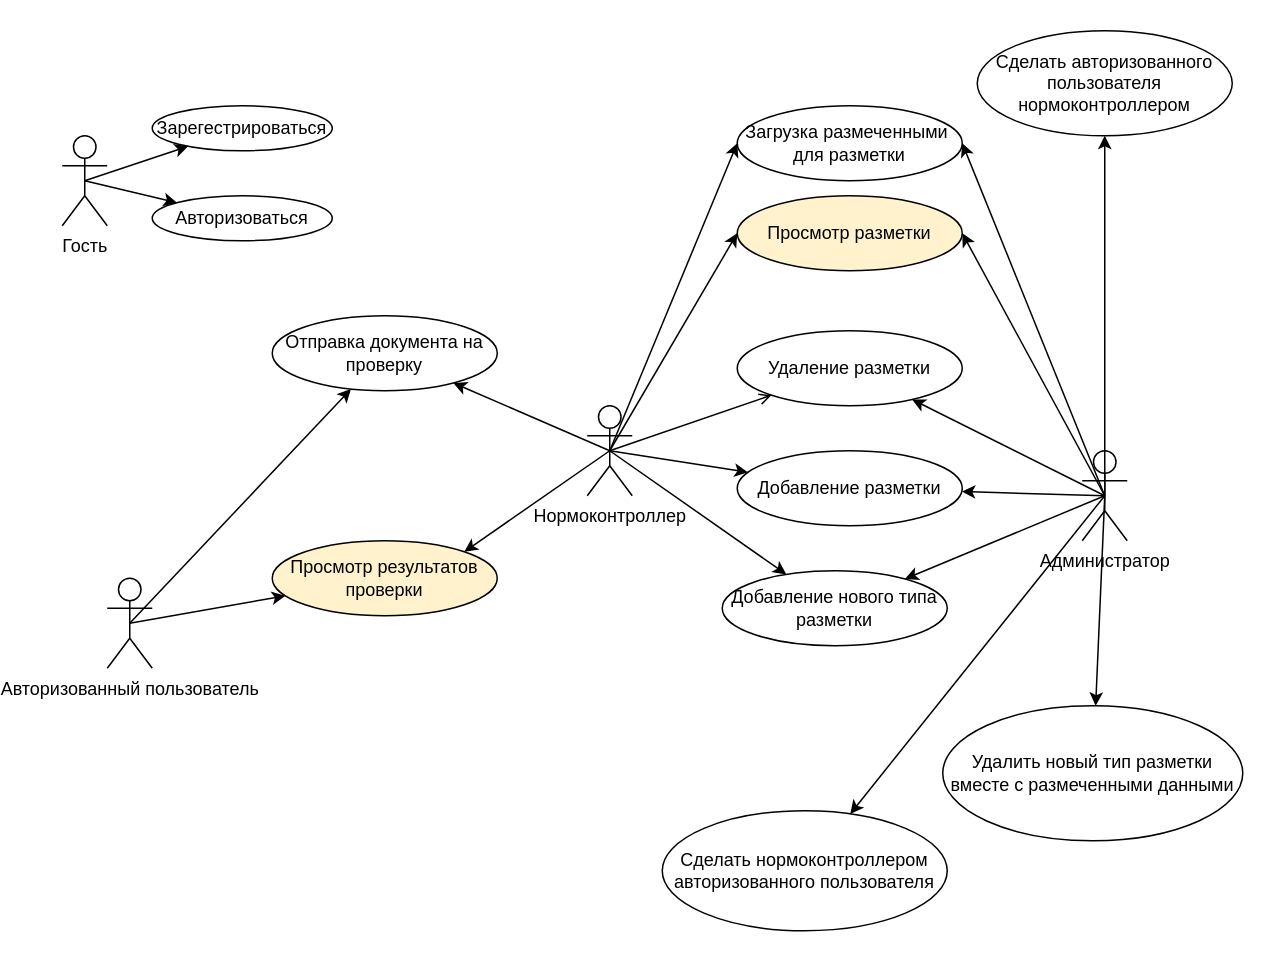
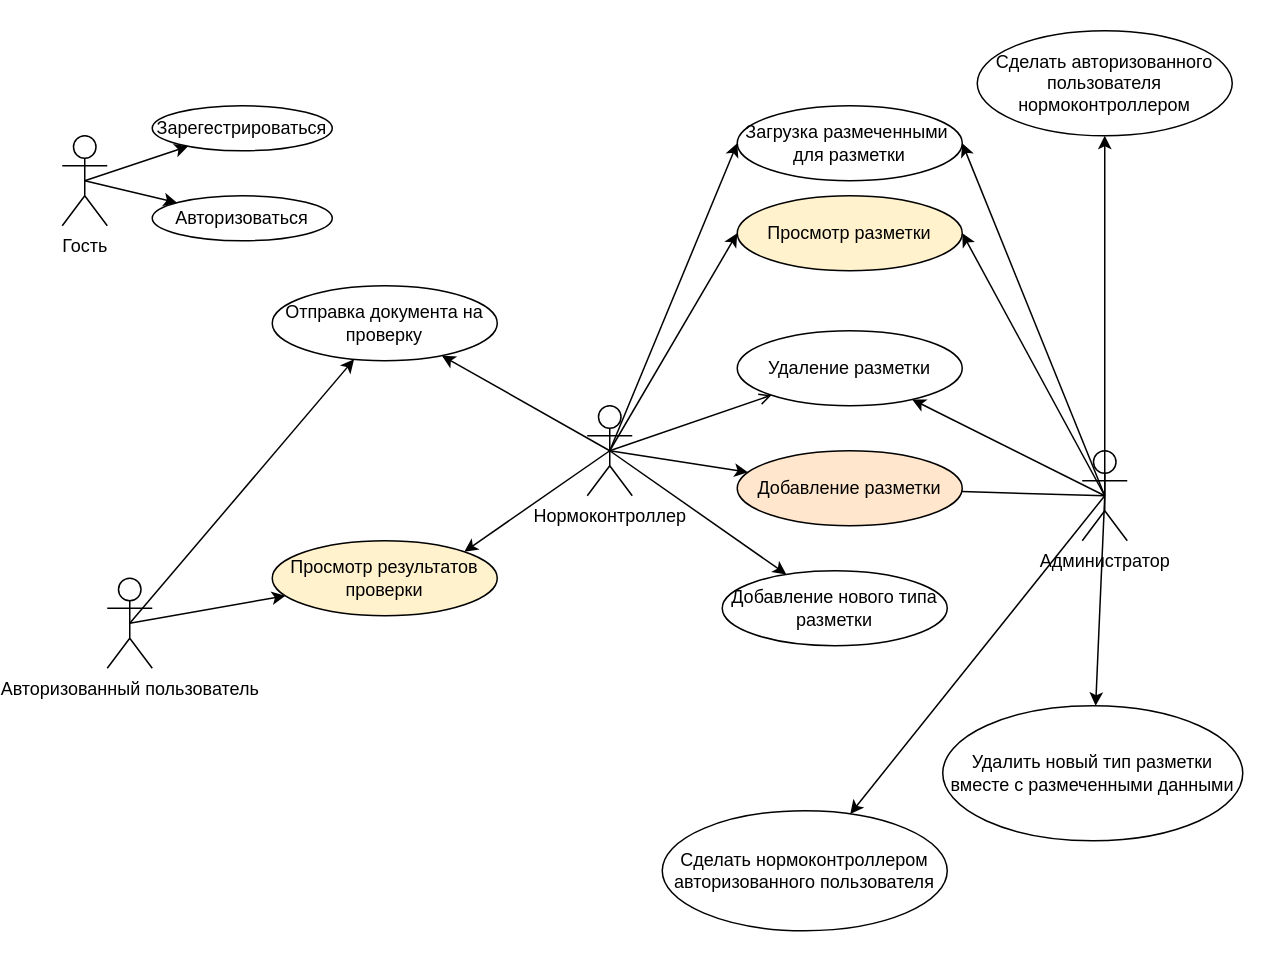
node "Отправка документа на проверку": moved (385, 353) -> (385, 323)
node "Добавление разметки": fillcolor #ffffff -> #ffe6cc
edge "Администратор" -> "Добавление разметки": arrowhead classic -> none
edge "Администратор" -> "Добавление нового типа разметки": removed
